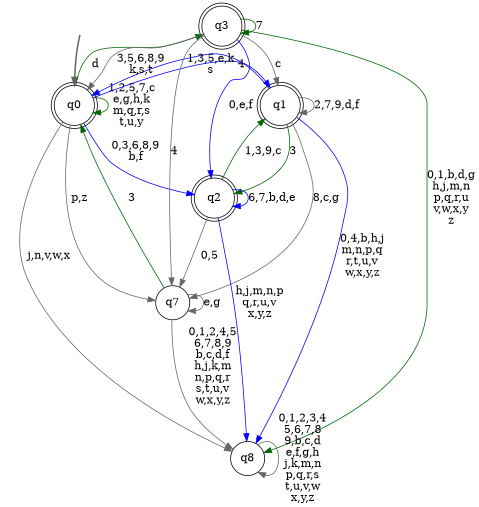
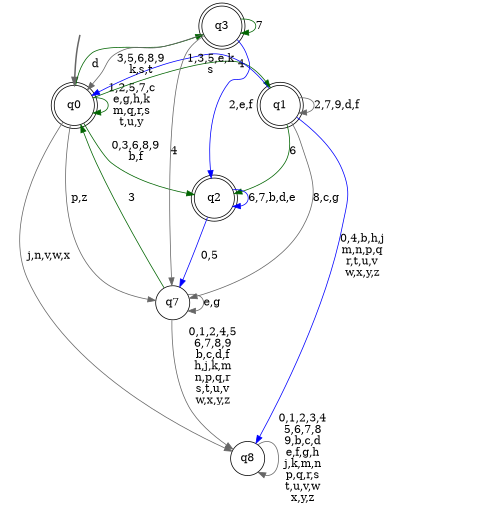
edge "q3" -> "q1": removed, label "c"
edge "q0" -> "q1": color blue -> darkgreen
edge "q3" -> "q2": label "0,e,f" -> "2,e,f"
edge "q2" -> "q1": removed, label "1,3,9,c"
edge "q1" -> "q2": label "3" -> "6"
edge "q0" -> "q2": color blue -> darkgreen
edge "q3" -> "q8": removed, label "0,1,b,d,g h,j,m,n p,q,r,u v,w,x,y z"
edge "q2" -> "q7": color gray40 -> blue
edge "q2" -> "q8": removed, label "h,j,m,n,p q,r,u,v x,y,z"
